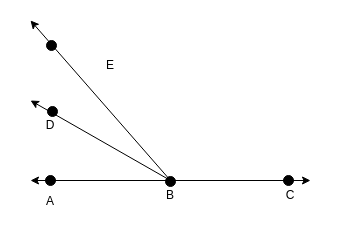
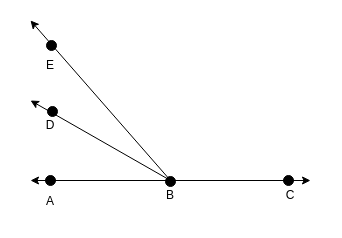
node "E": moved (111, 66) -> (51, 66)
